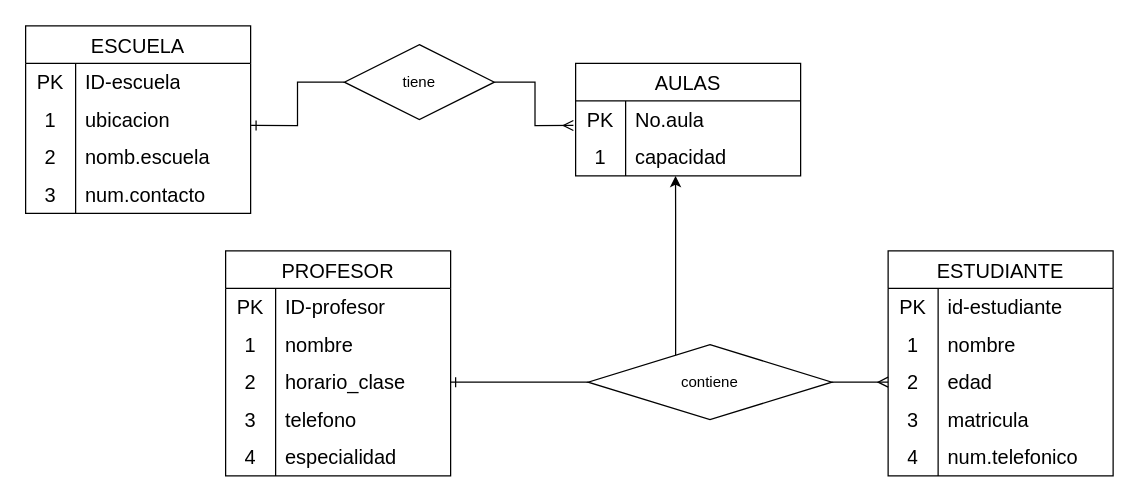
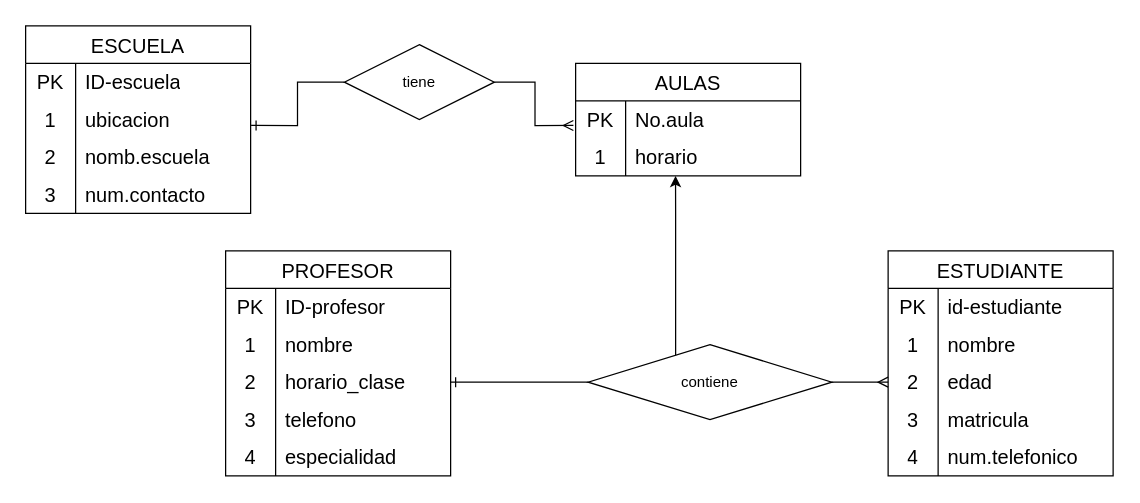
node "capacidad": label "capacidad" -> "horario"
